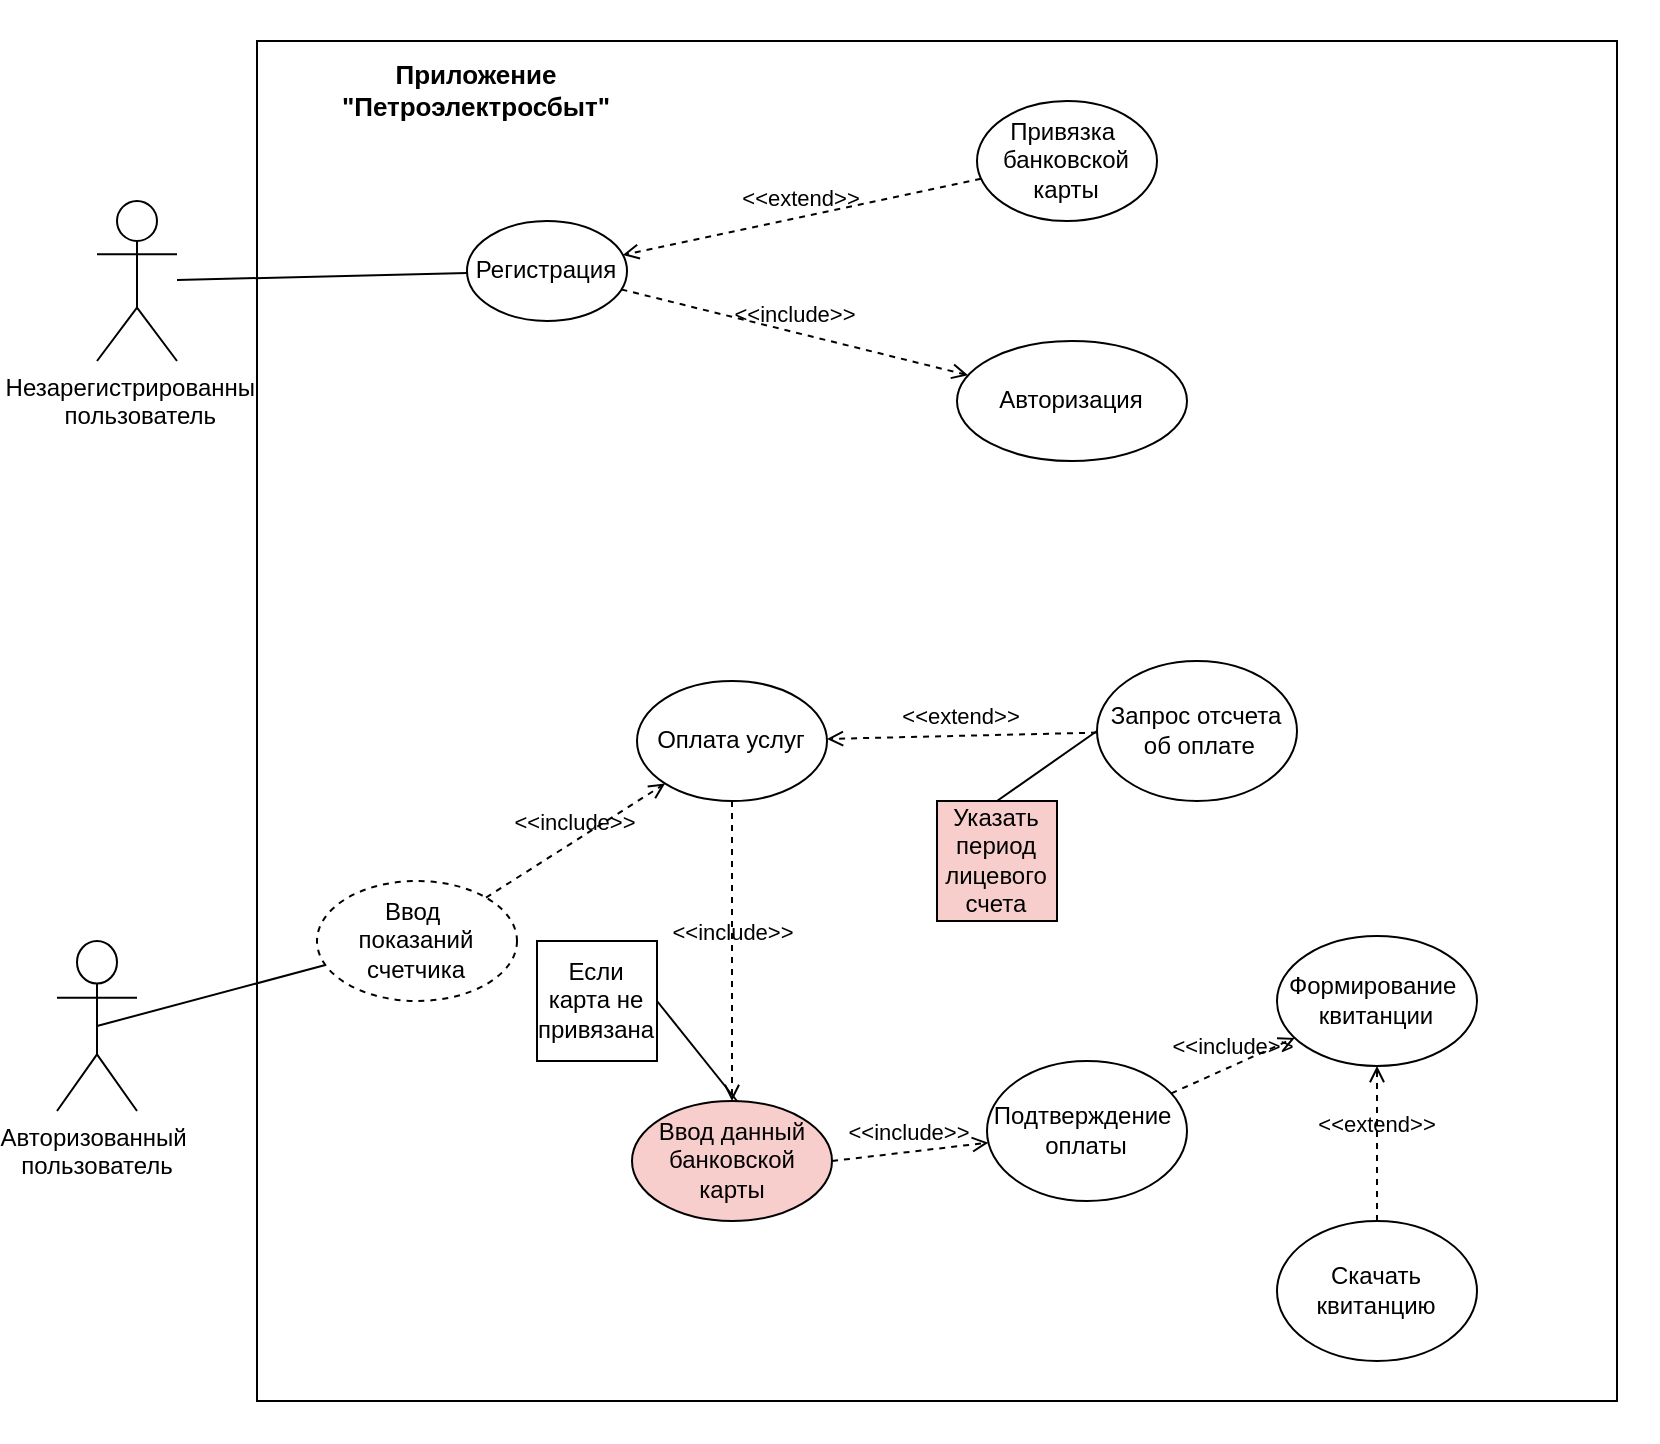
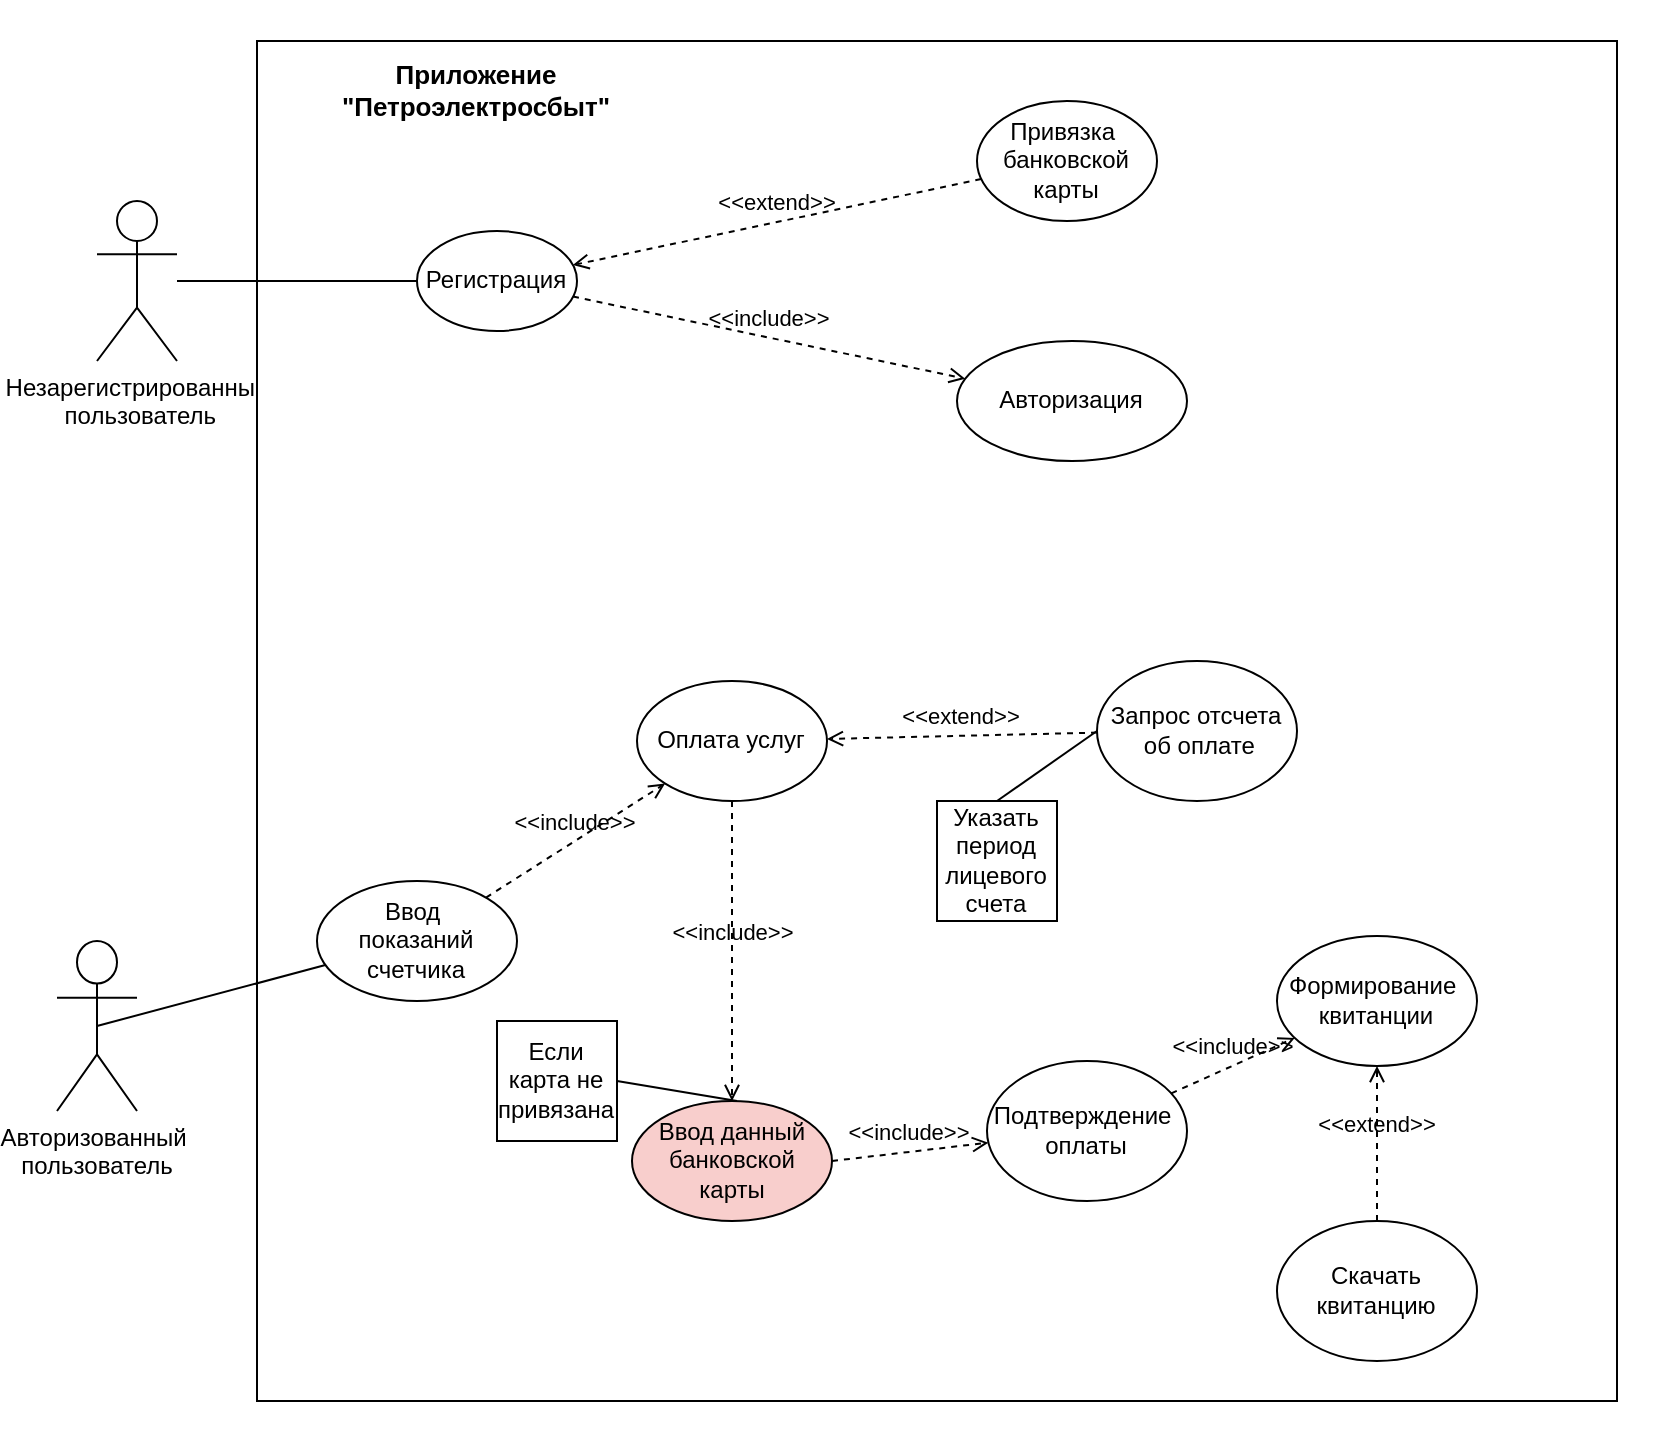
node "Регистрация": moved (547, 271) -> (497, 281)
node "Указать период лицевого счета": fillcolor #f8cecc -> #ffffff
node "Ввод показаний счетчика": style dashed -> solid
node "Если карта не привязана": moved (597, 1001) -> (557, 1081)
